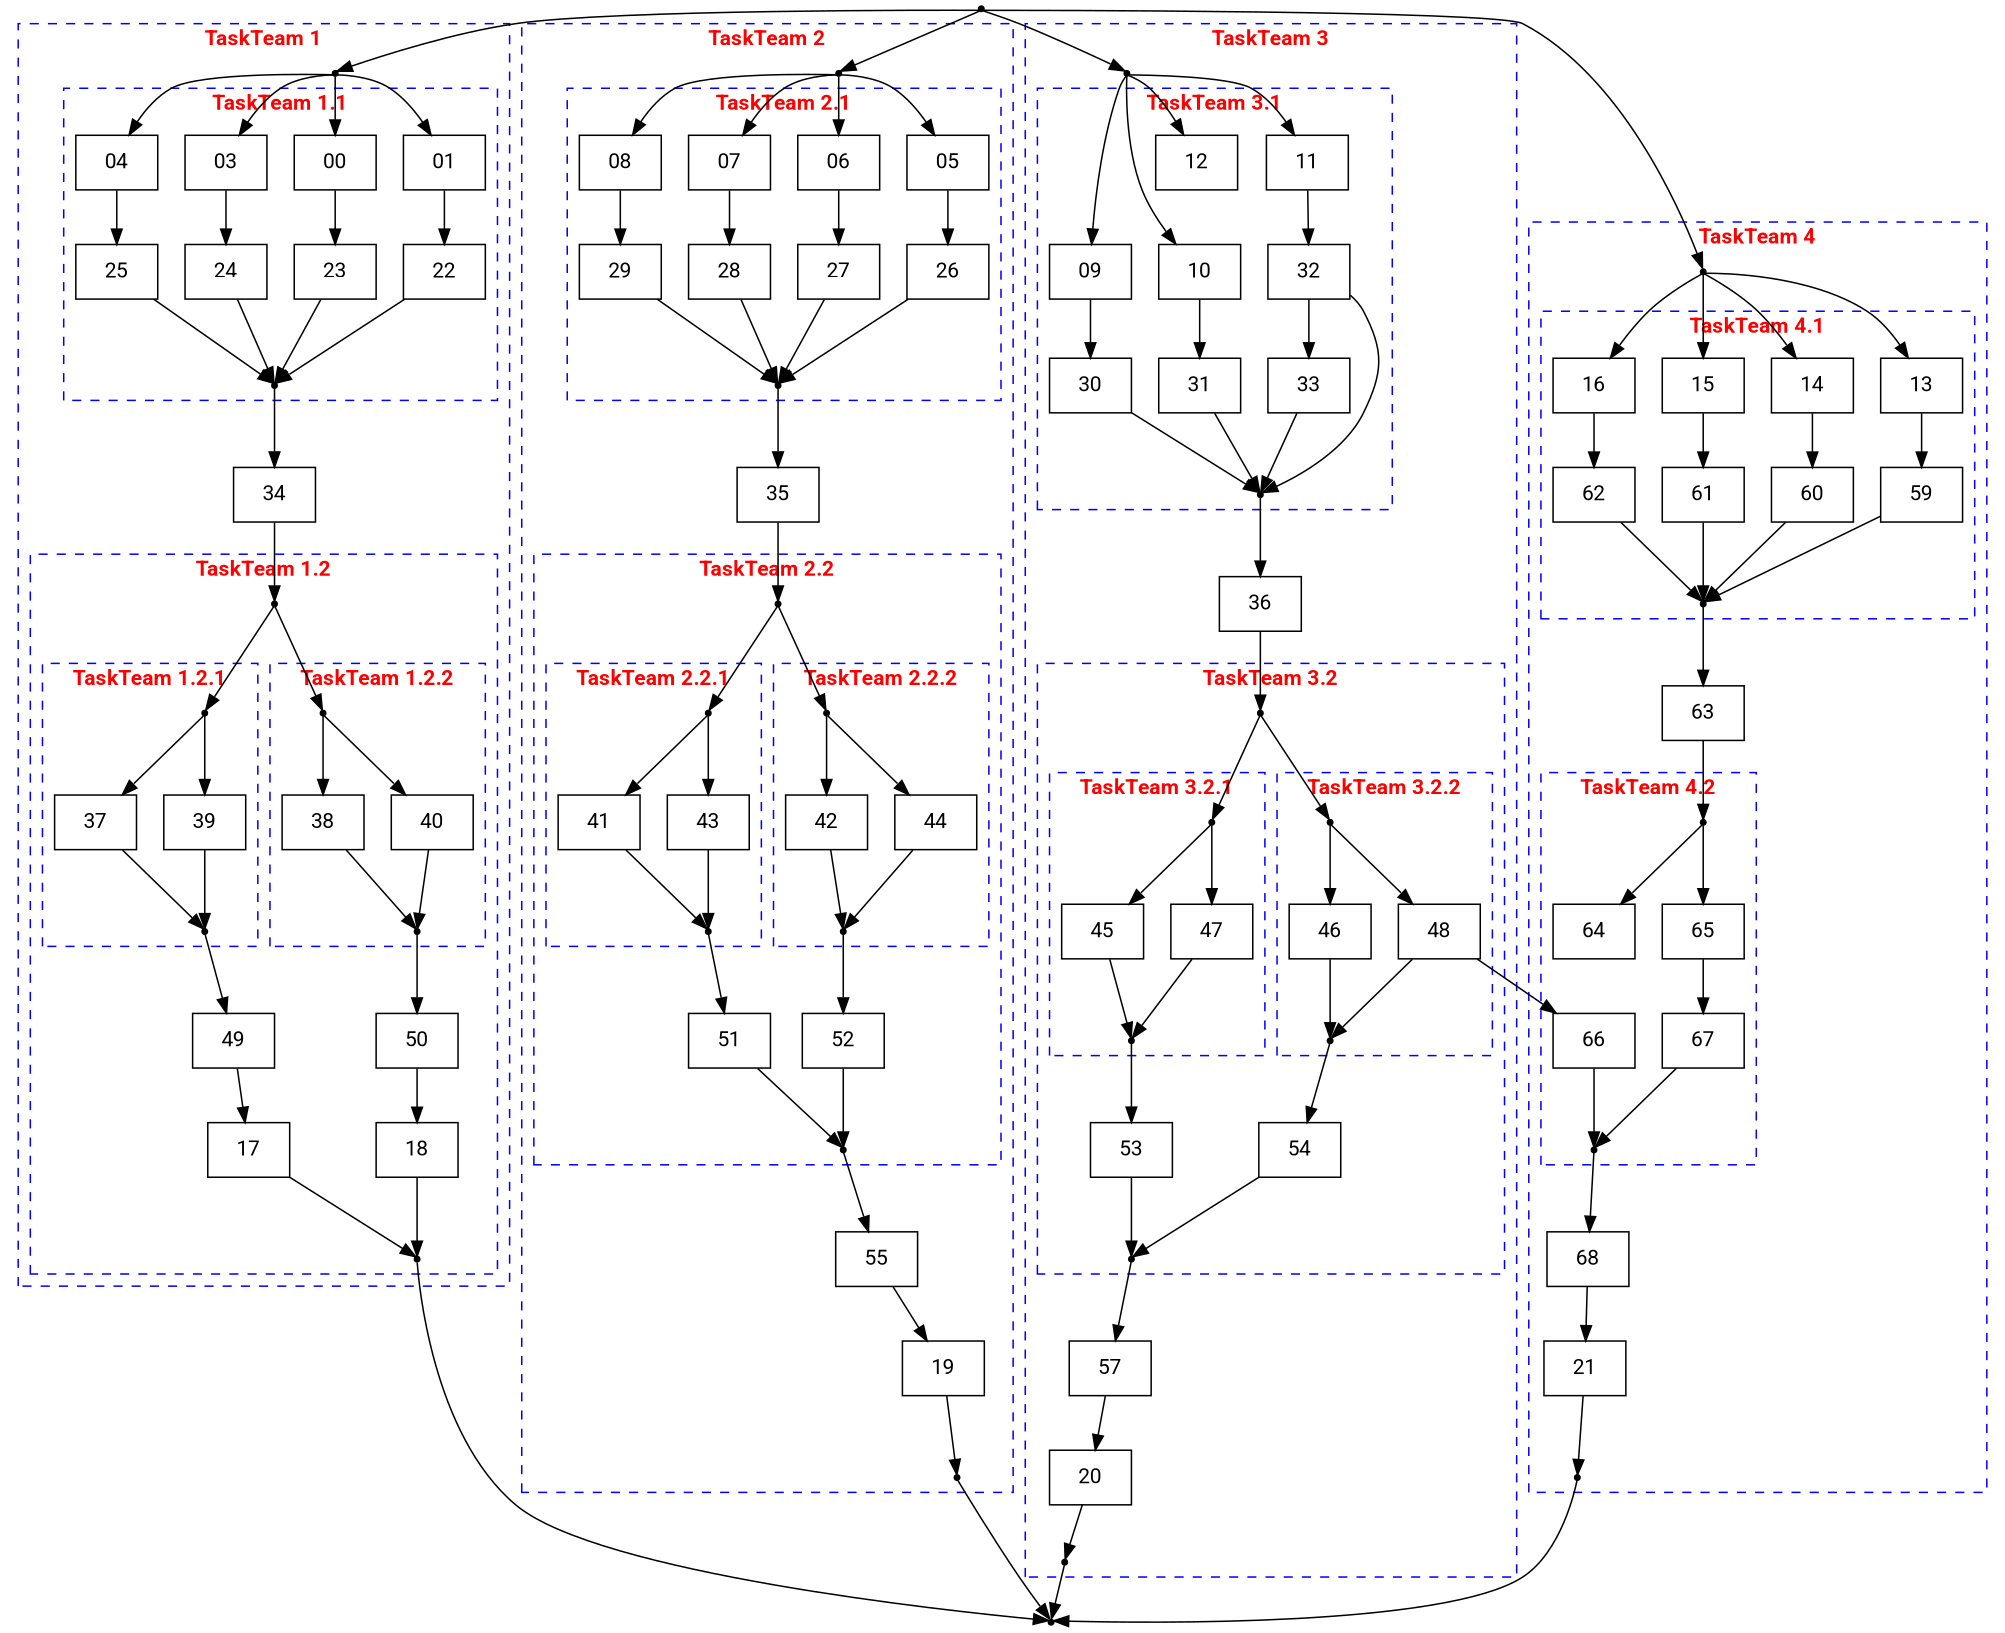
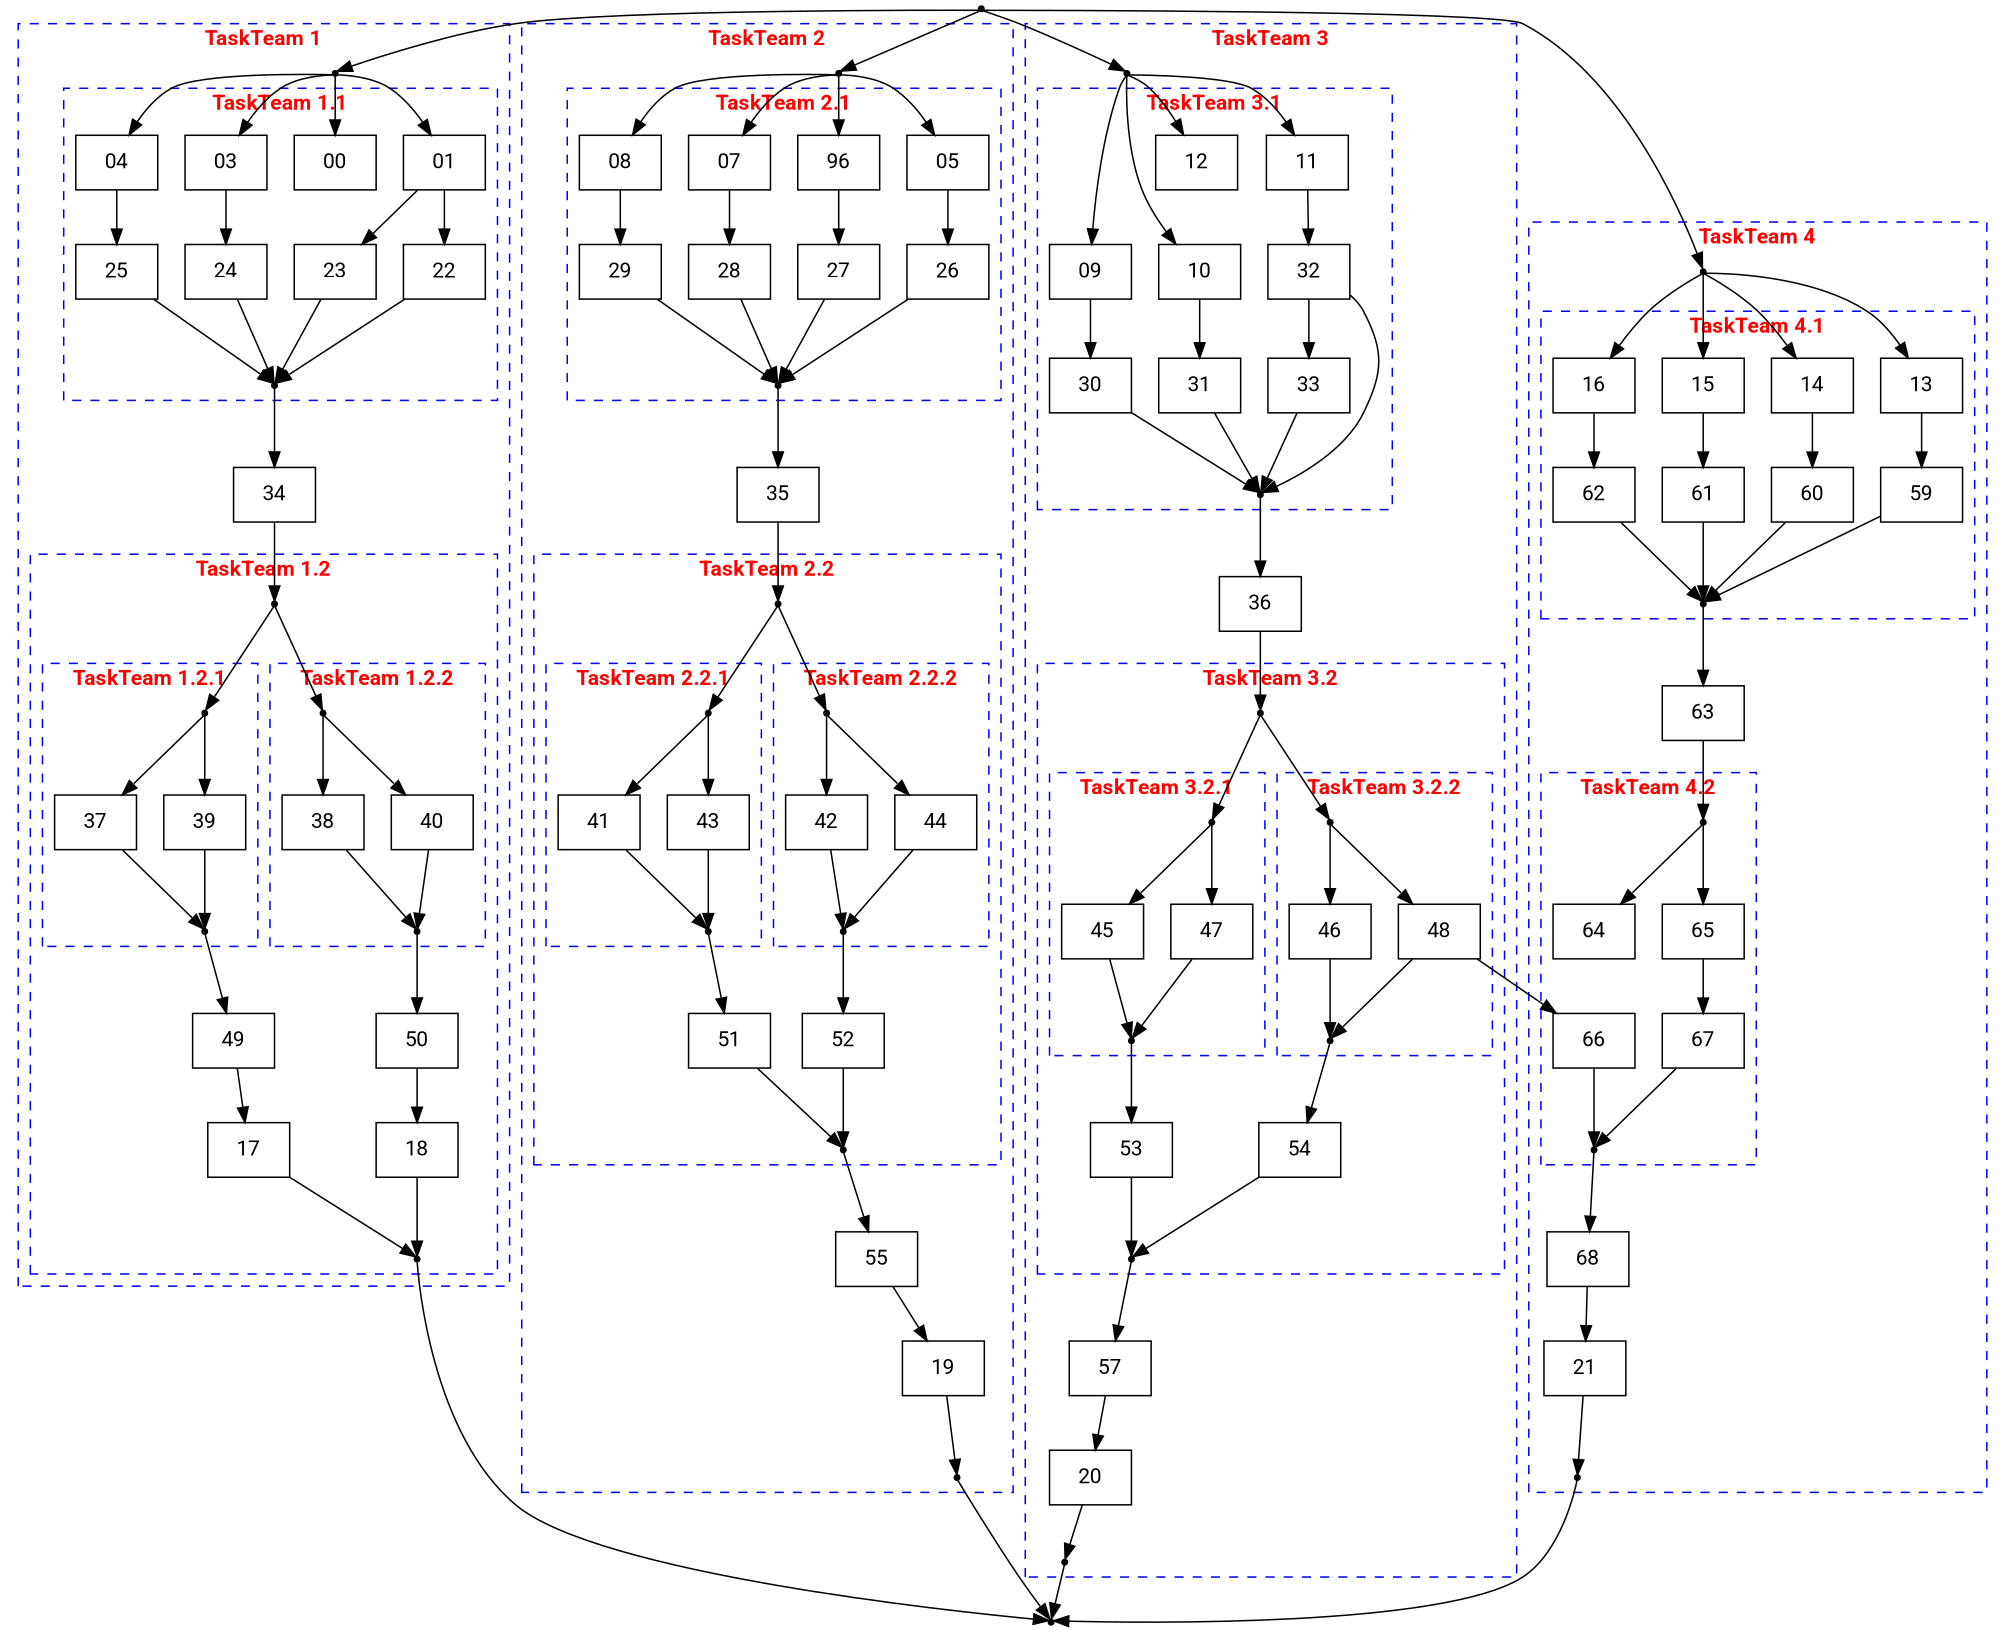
node "06": label "06" -> "96"
edge "00" -> "23": now "01" -> "23"
